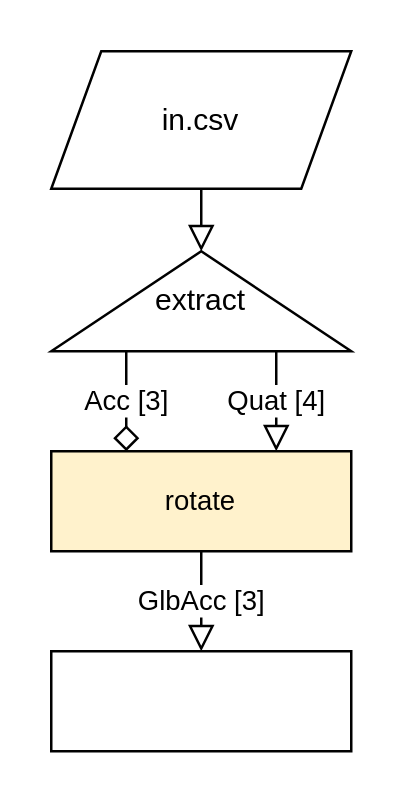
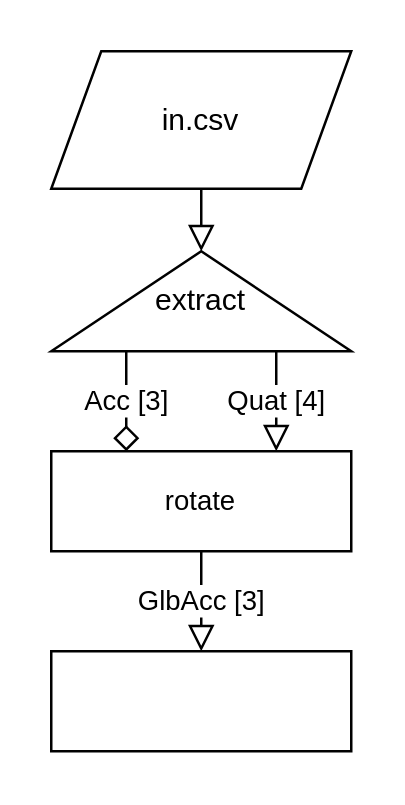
node "rotate": fillcolor #fff2cc -> #ffffff
